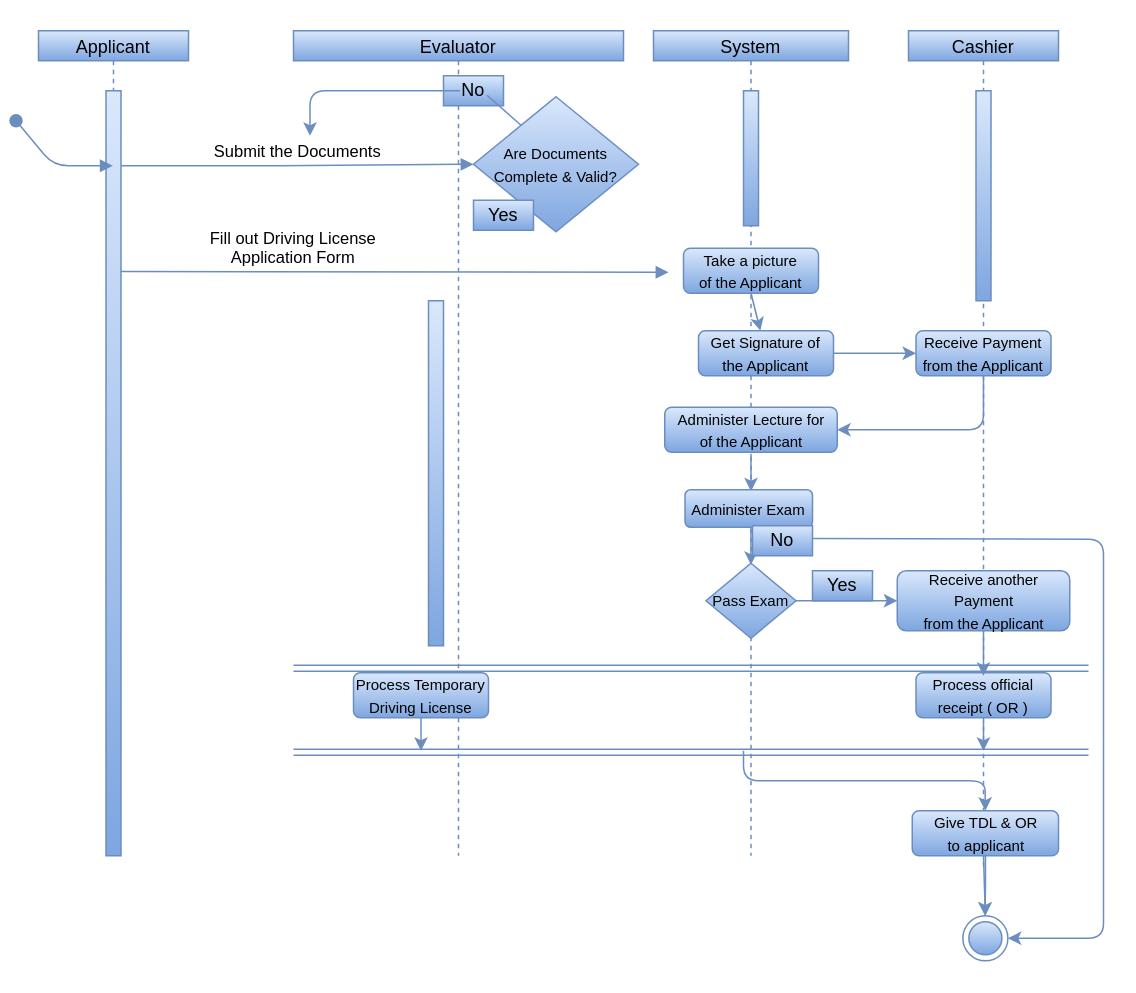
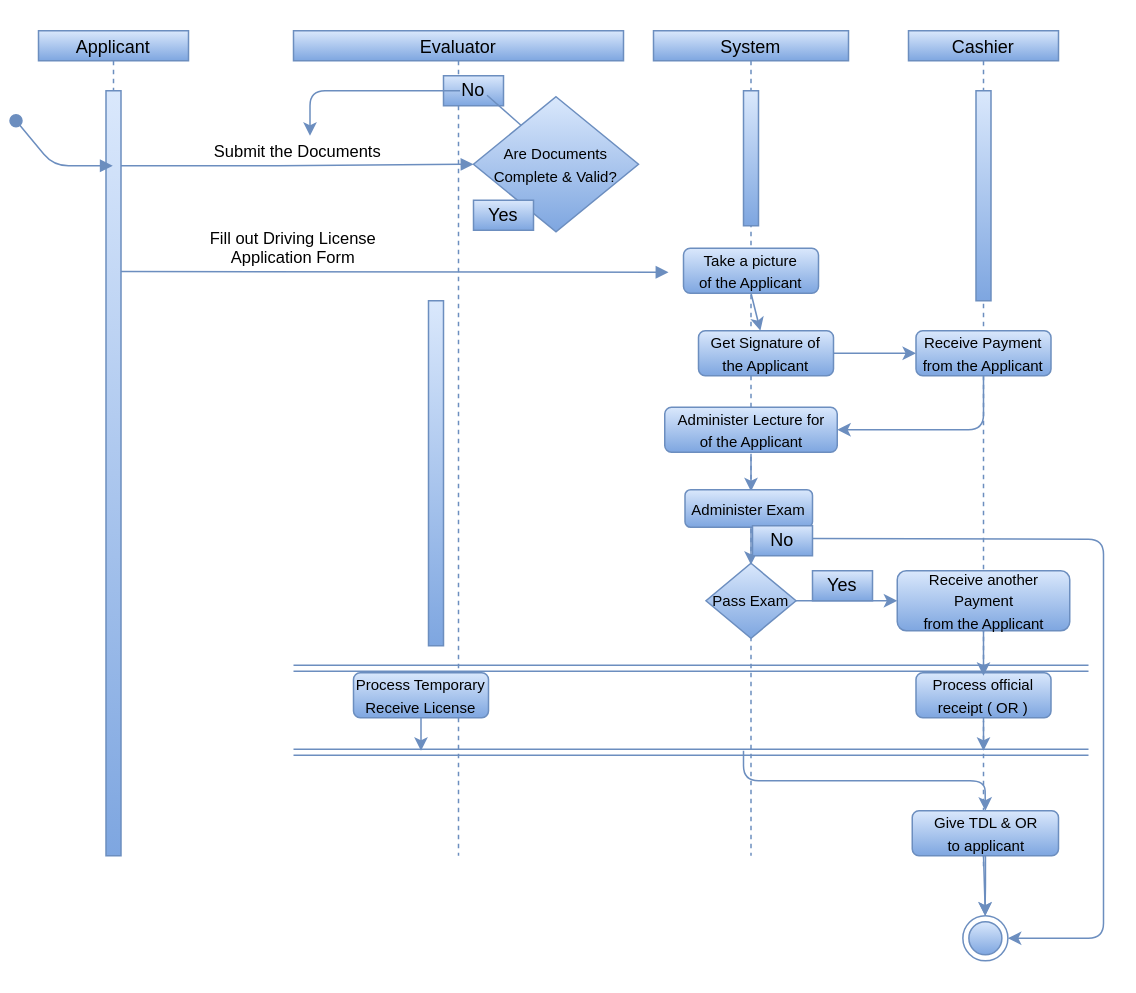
node "Process Temporary Driving License": label "Process Temporary Driving License" -> "Process Temporary Receive License"
